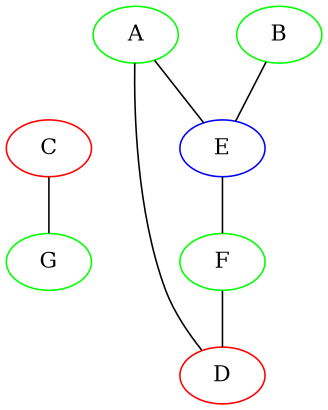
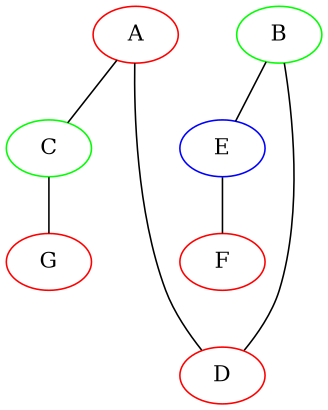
node "A": color green -> red
edge "A" -- "E": now "A" -- "C"
node "C": color red -> green
node "G": color green -> red
node "F": color green -> red
edge "F" -- "D": now "B" -- "D"
